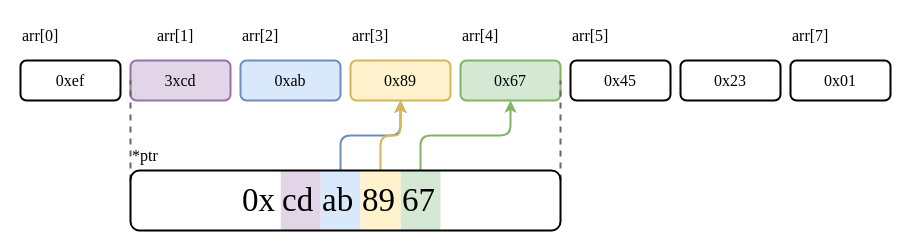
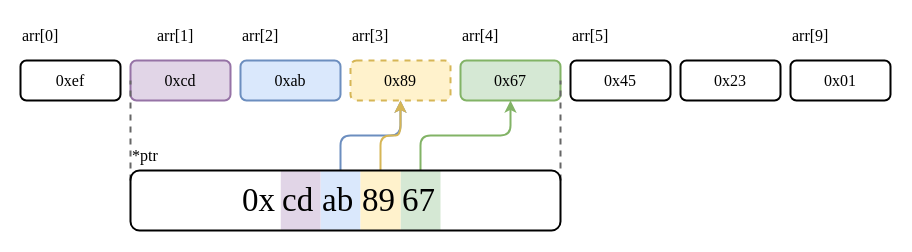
node "arr[7]": label "arr[7]" -> "arr[9]"
node "3xcd": label "3xcd" -> "0xcd"
node "0x89": style solid -> dashed
